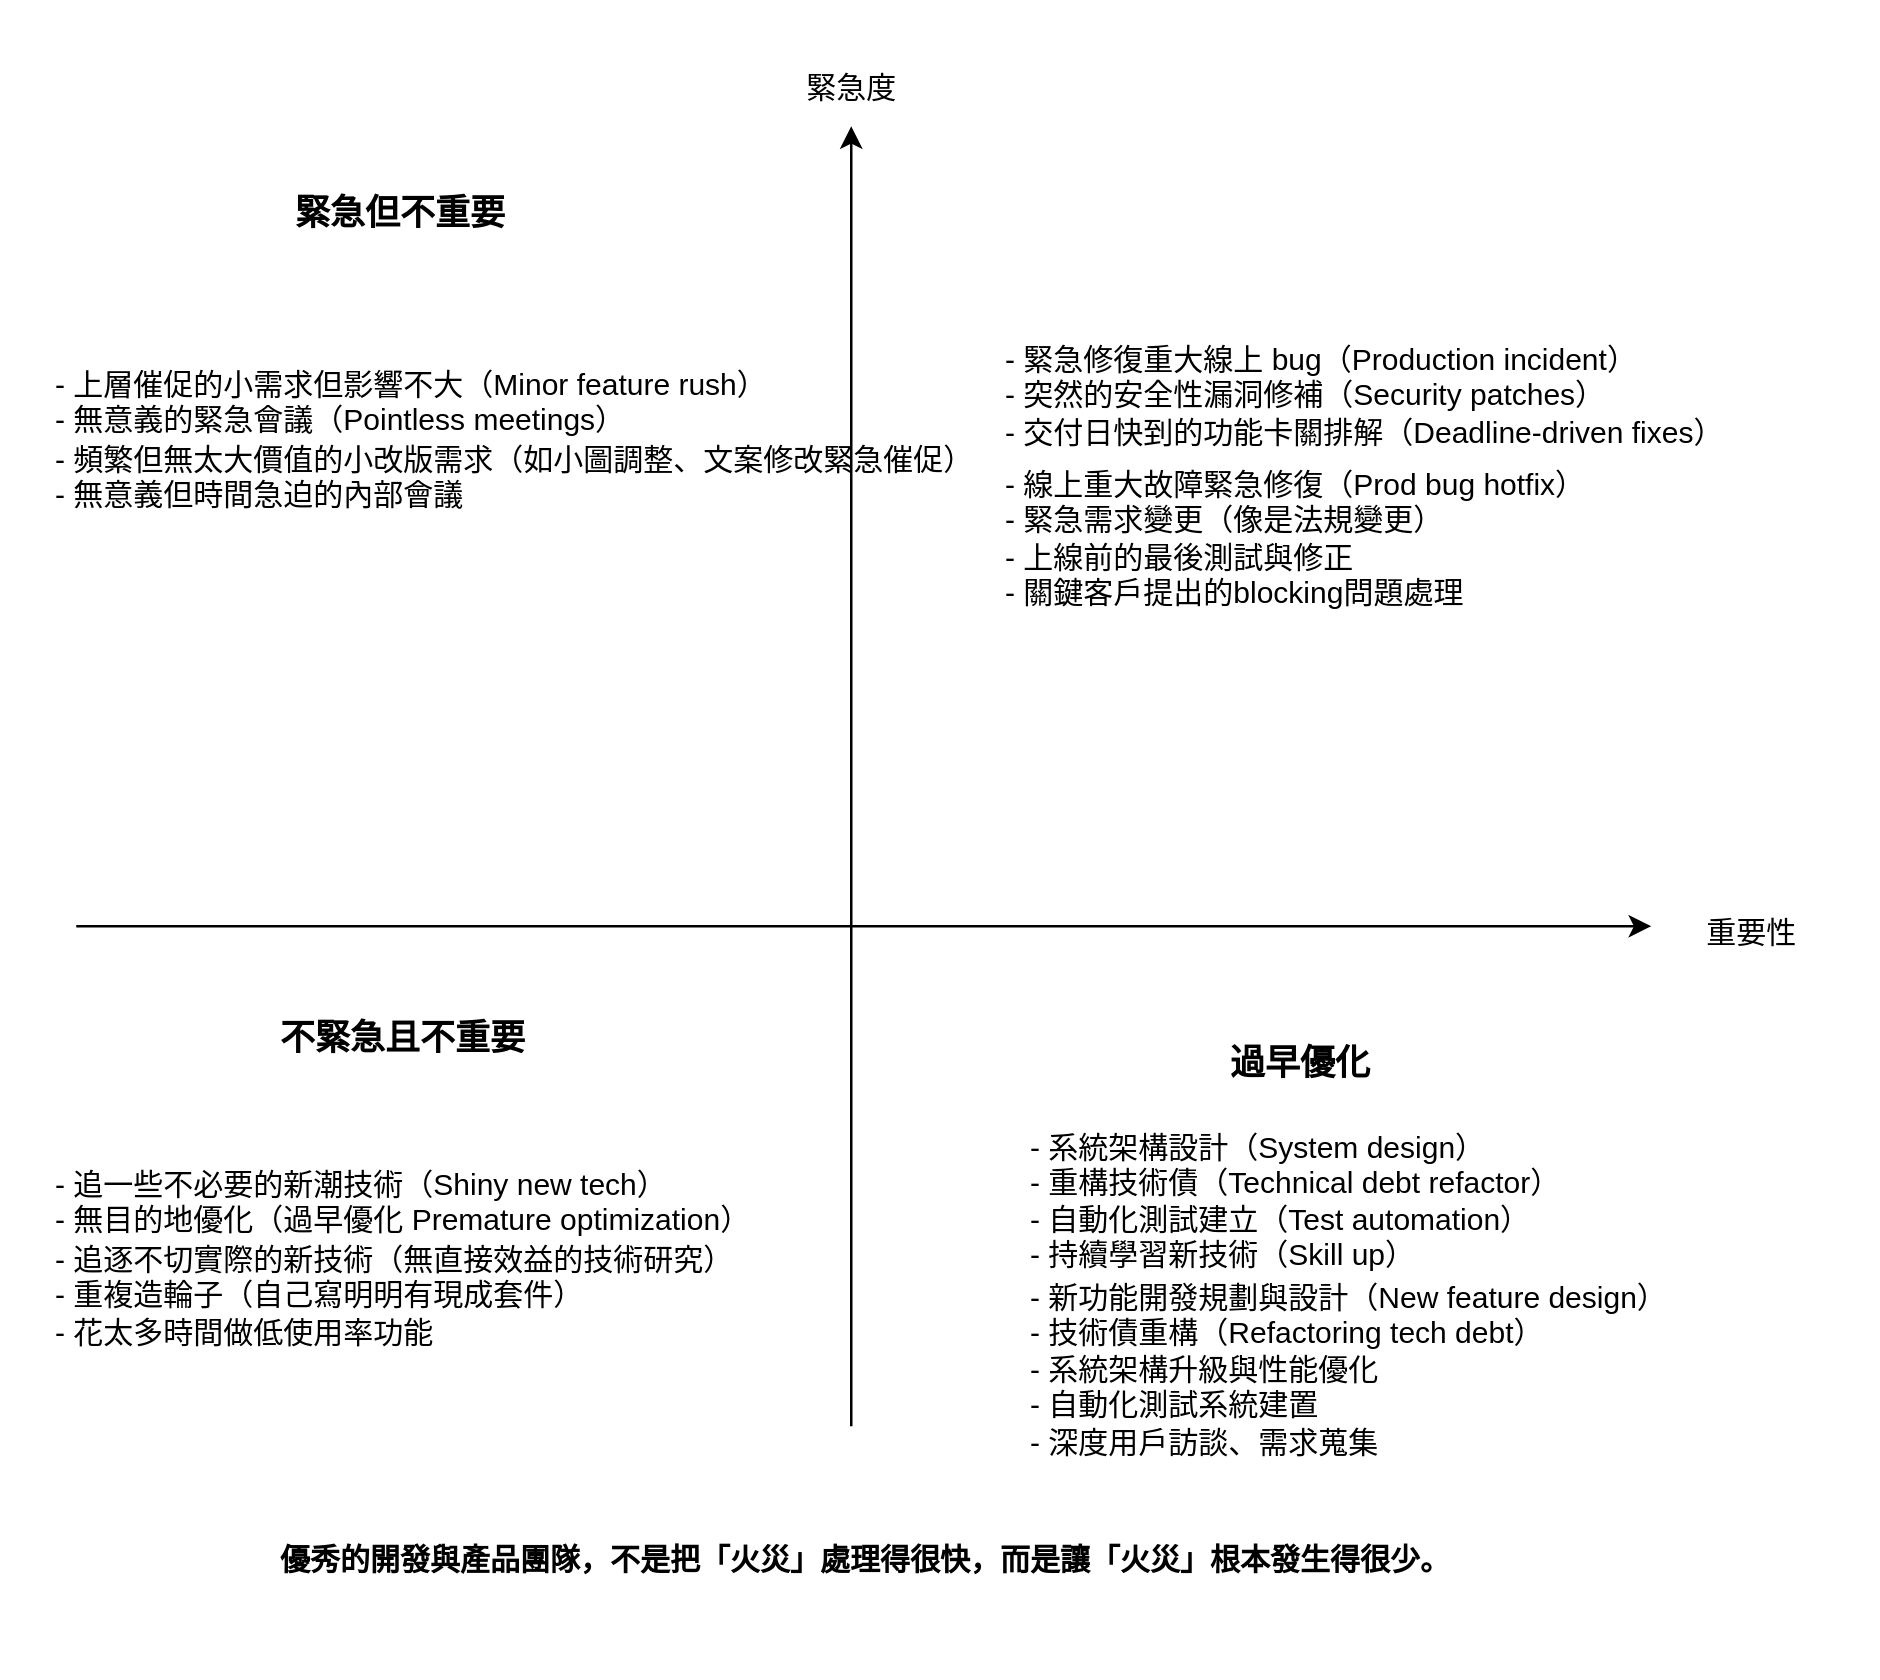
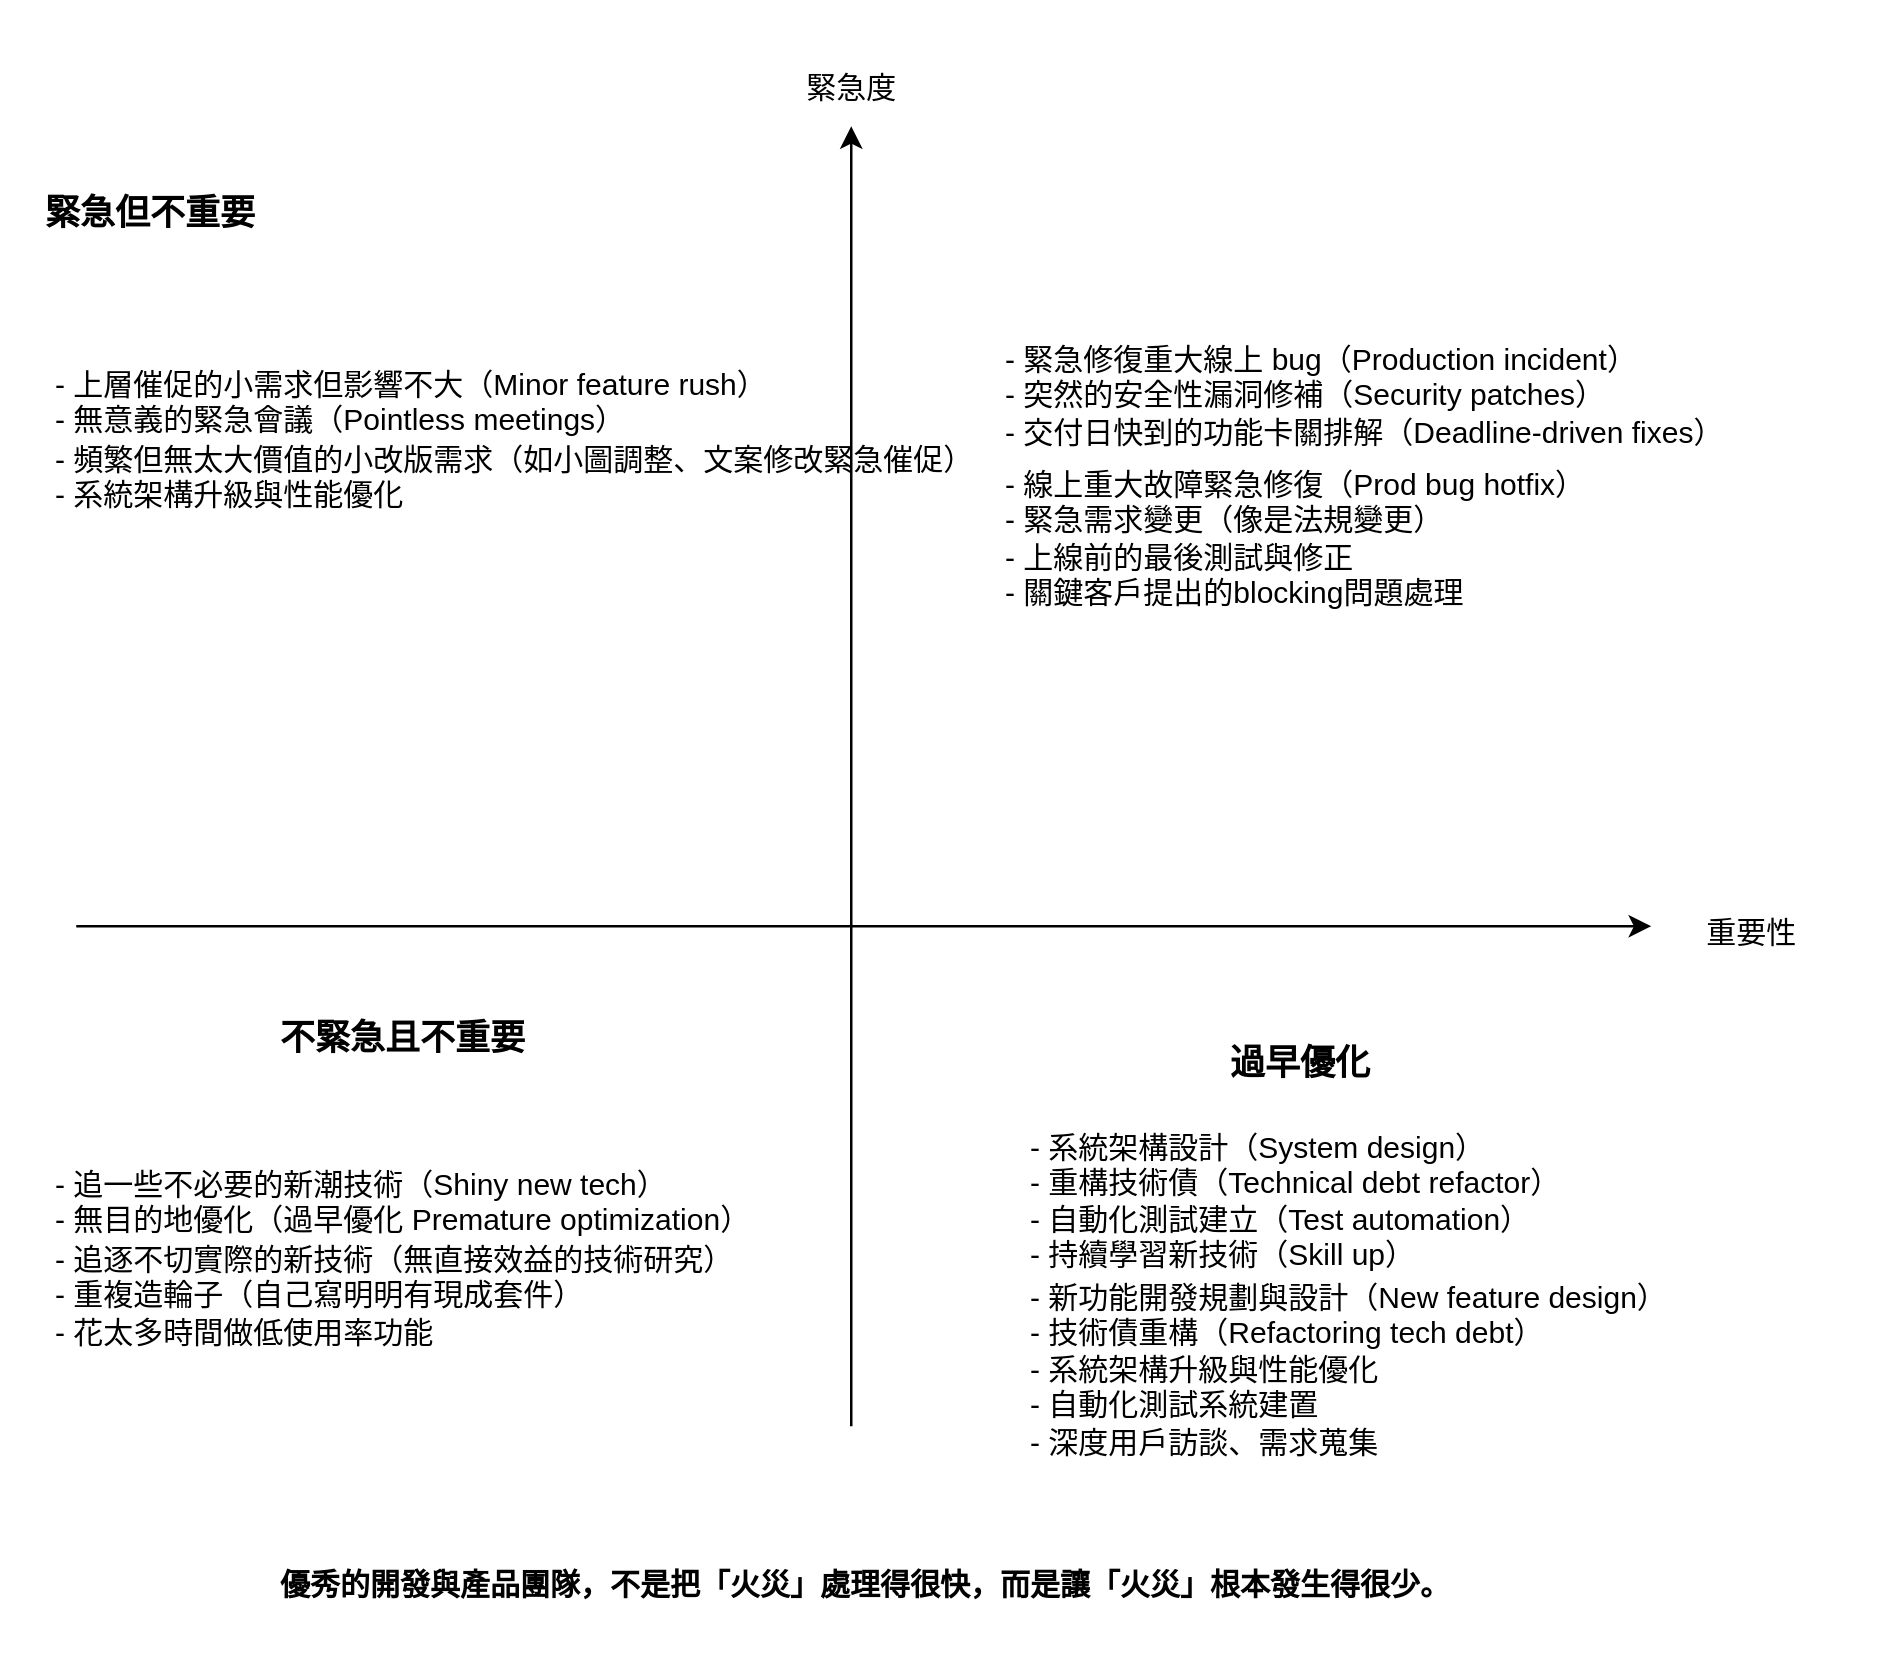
node "緊急但不重要": moved (401, 214) -> (151, 214)
node "- 頻繁但無太大價值的小改版需求（如小圖調整、文案修改緊急催促） - 無意義但時間急迫的內部會議": label "- 頻繁但無太大價值的小改版需求（如小圖調整、文案修改緊急催促） - 無意義但時間急迫的內部會議" -> "- 頻繁但無太大價值的小改版需求（如小圖調整、文案修改緊急催促） - 系統架構升級與性能優化"
node "優秀的開發與產品團隊，不是把「火災」處理得很快，而是讓「火災」根本發生得很少。": moved (901, 1576) -> (901, 1601)
